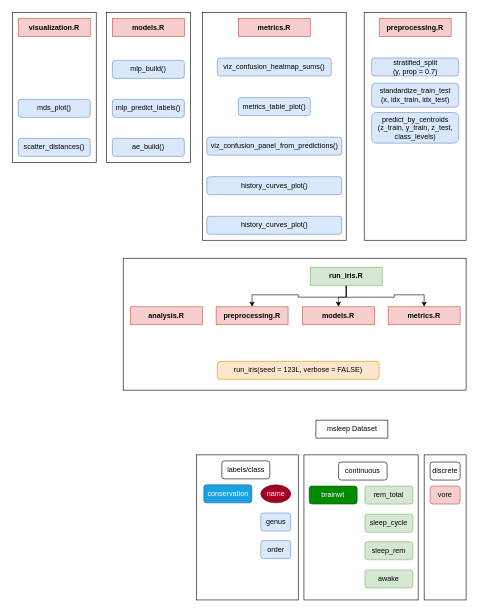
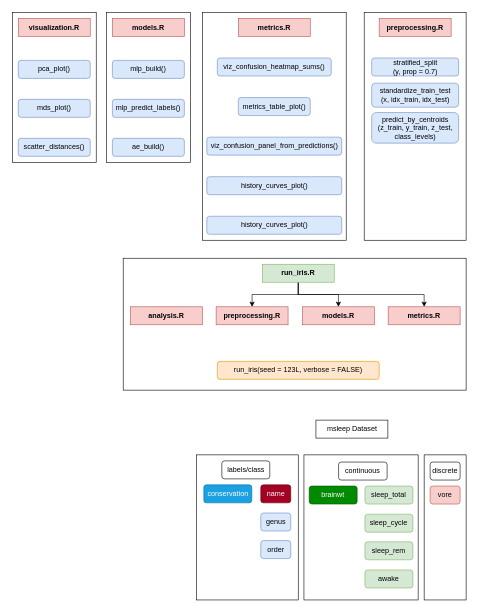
node "pca_plot()": added
node "run_iris.R": moved (347, 276) -> (299, 273)
node "name": shape ellipse -> rounded rectangle
node "rem_total": label "rem_total" -> "sleep_total"
